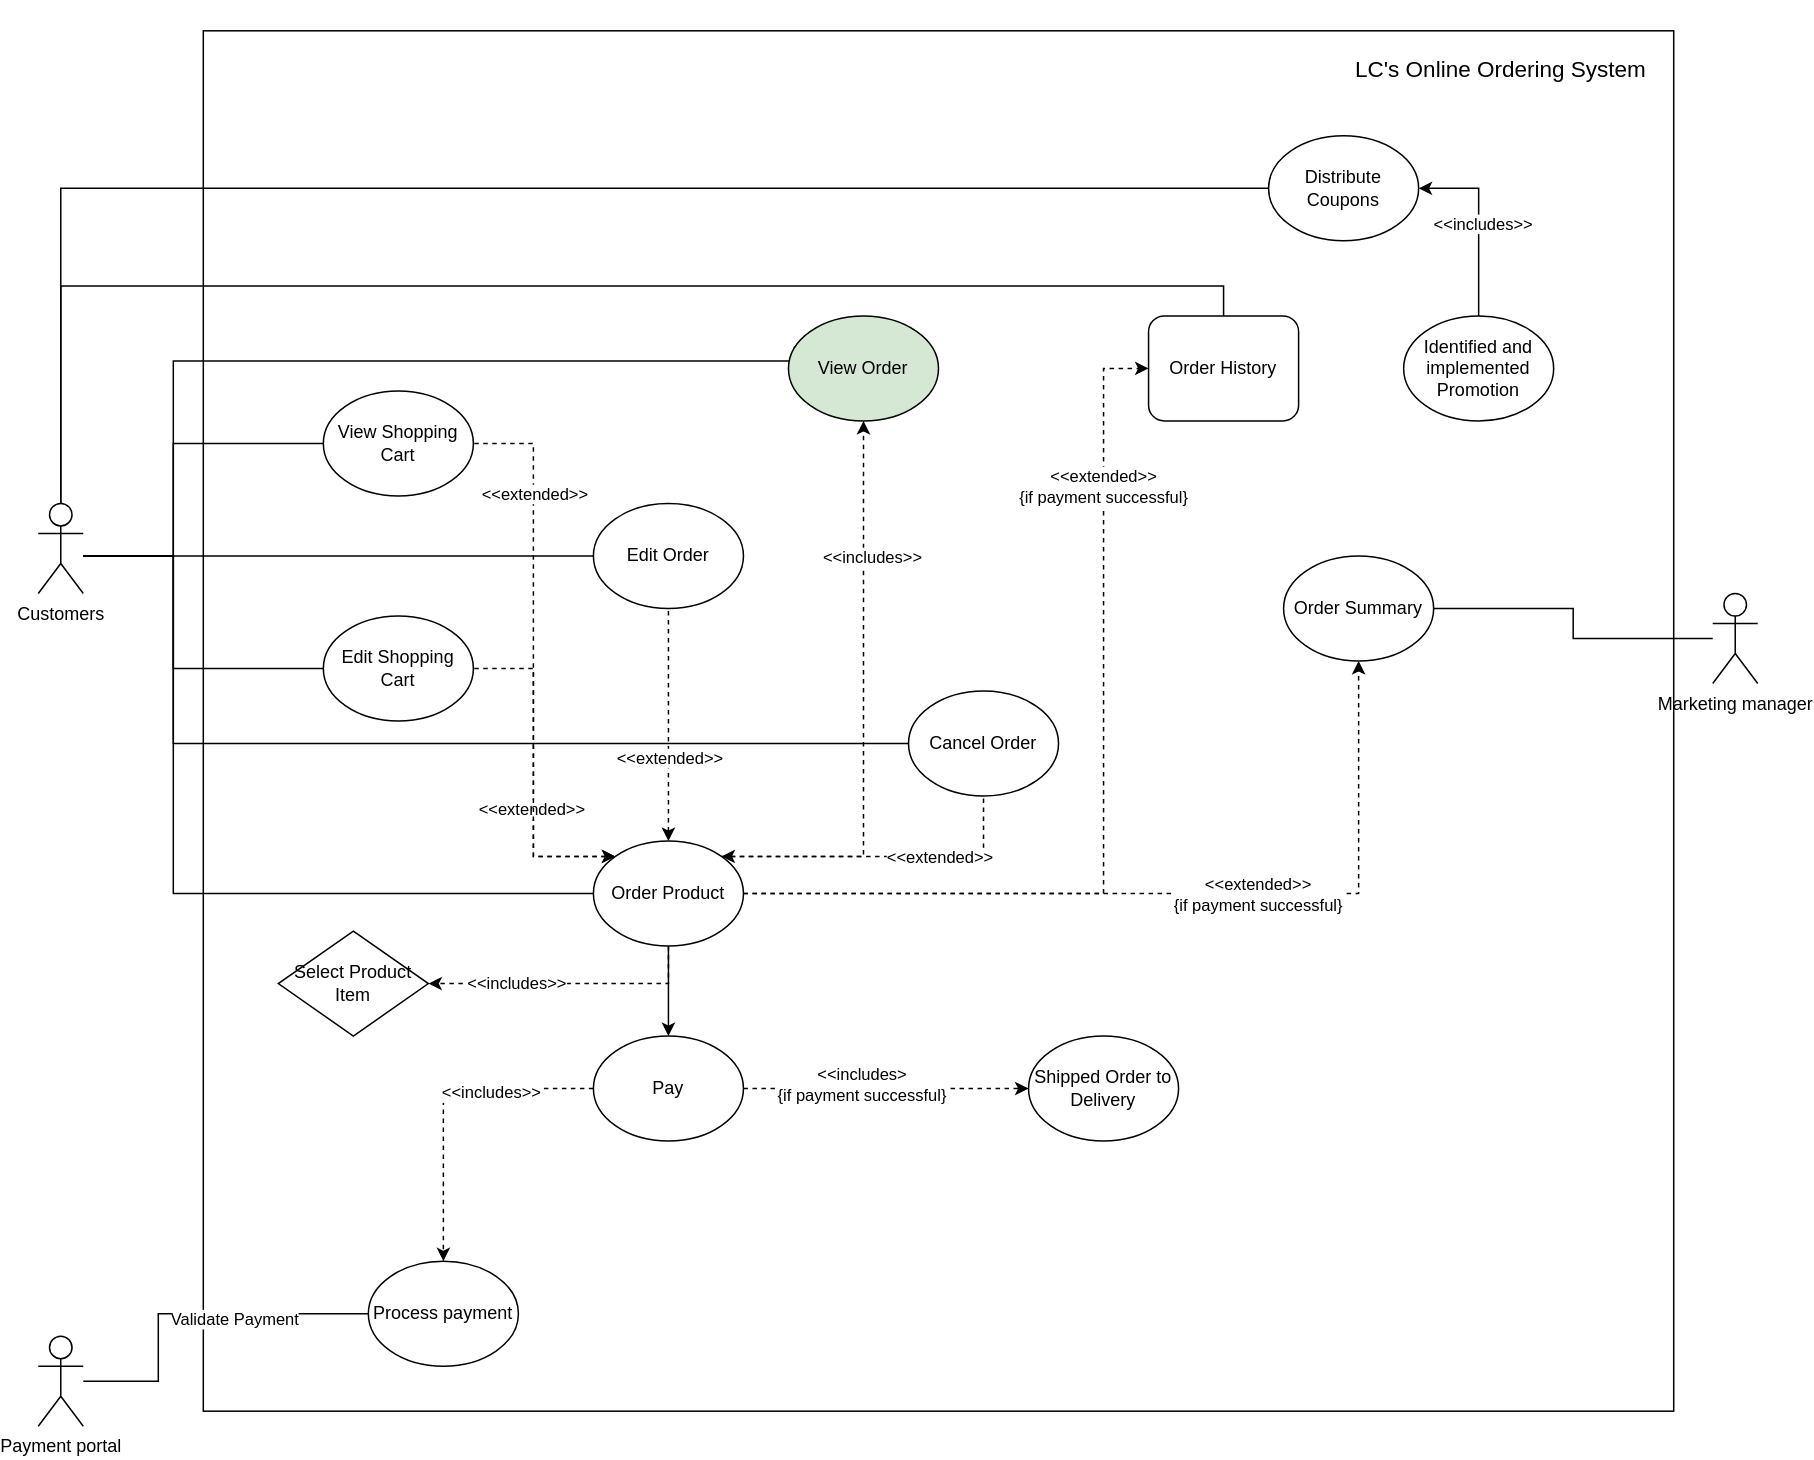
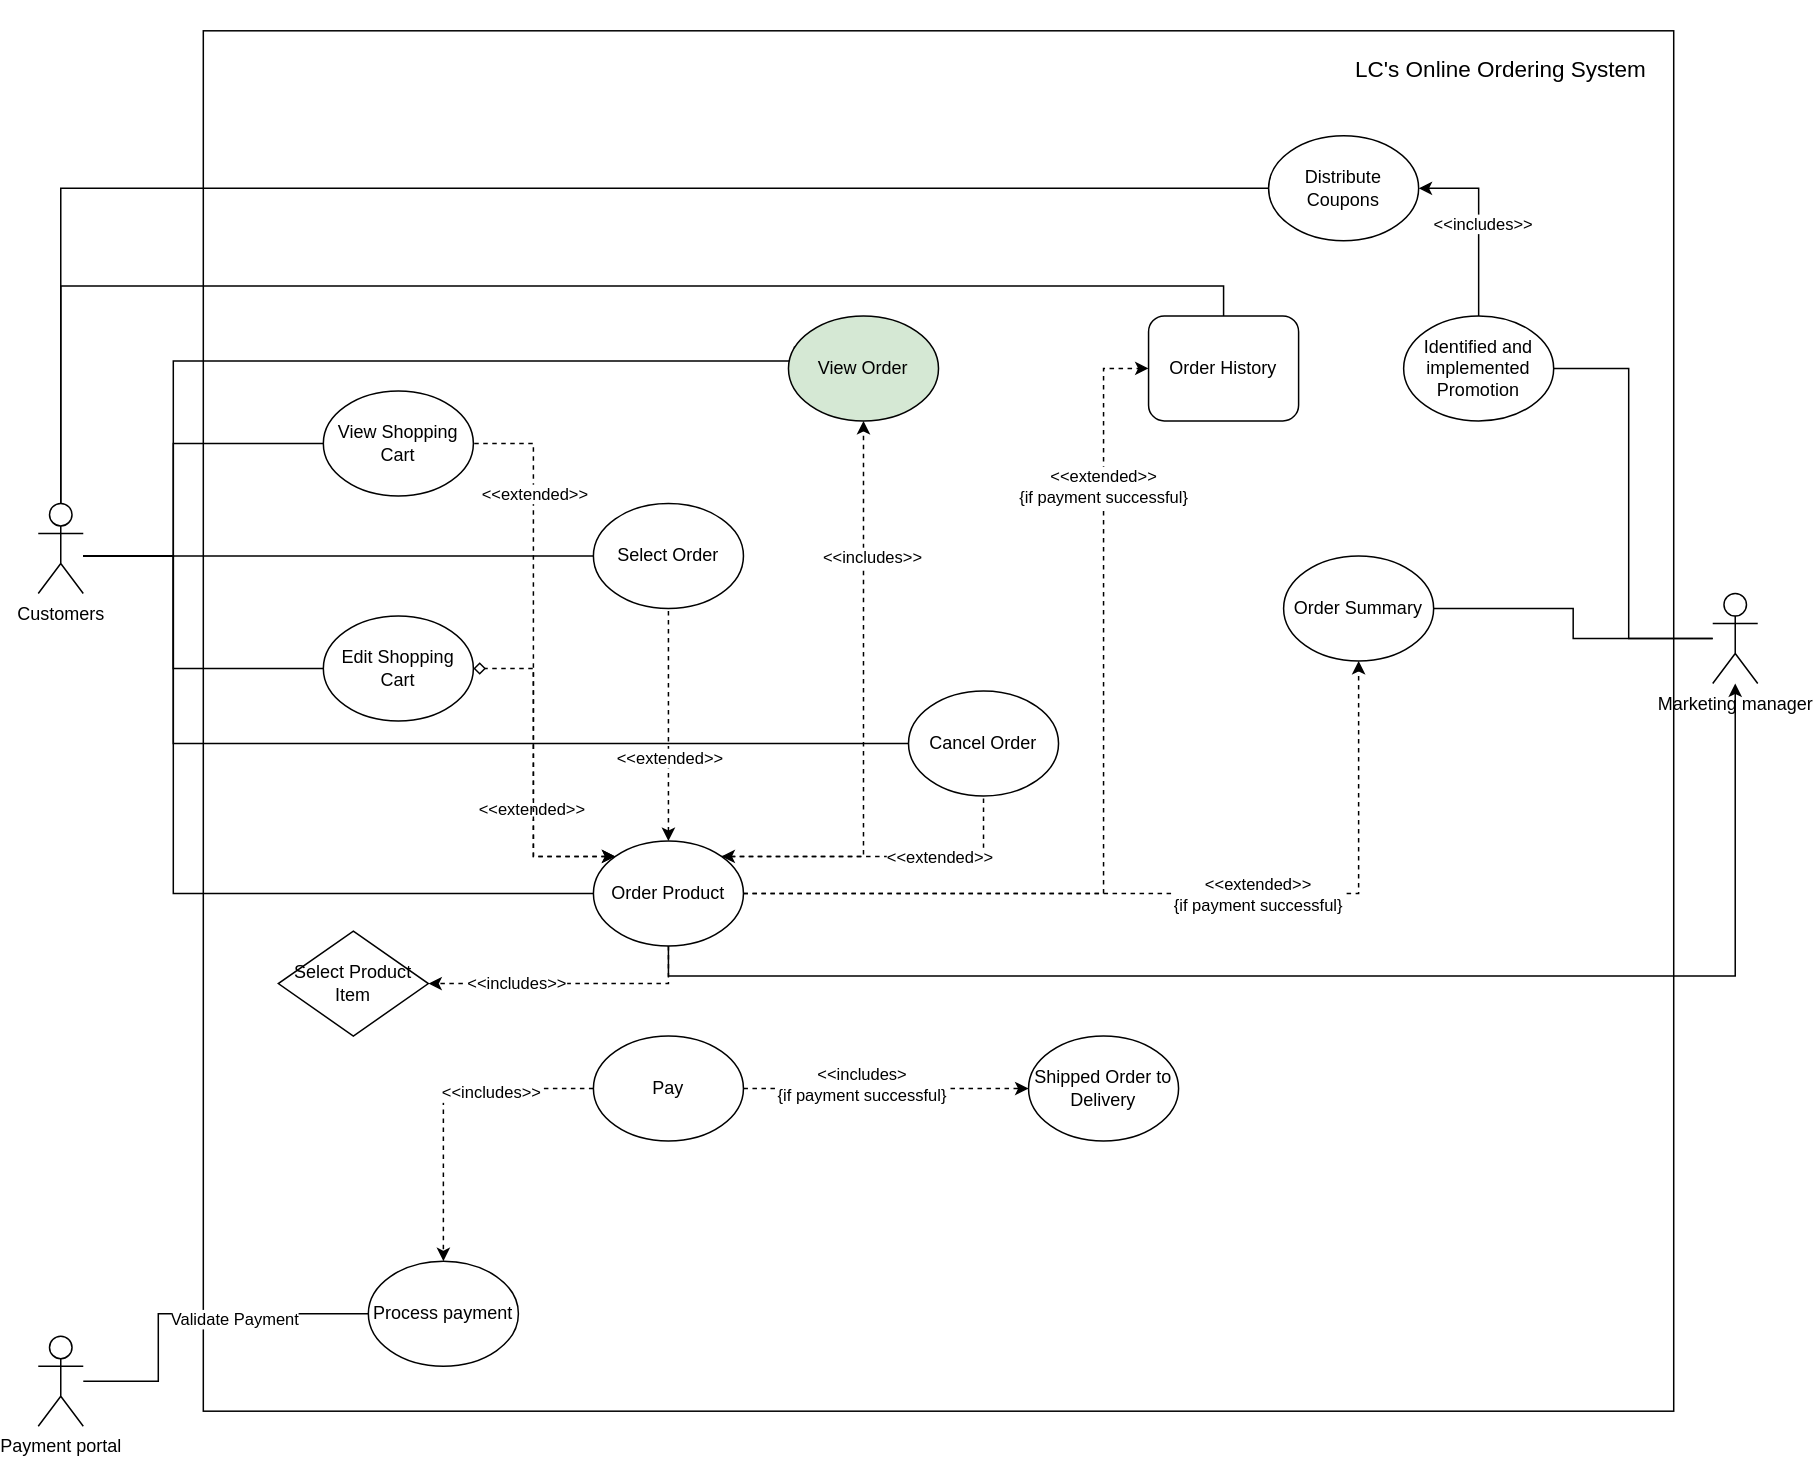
edge "Identified and implemented Promotion" -- "Marketing manager": added
node "Edit Order": label "Edit Order" -> "Select Order"
edge "Edit Shopping Cart" -> "Order Product": arrowhead none -> diamond
edge "Order Product" -> "Pay": now "Order Product" -> "Marketing manager"
